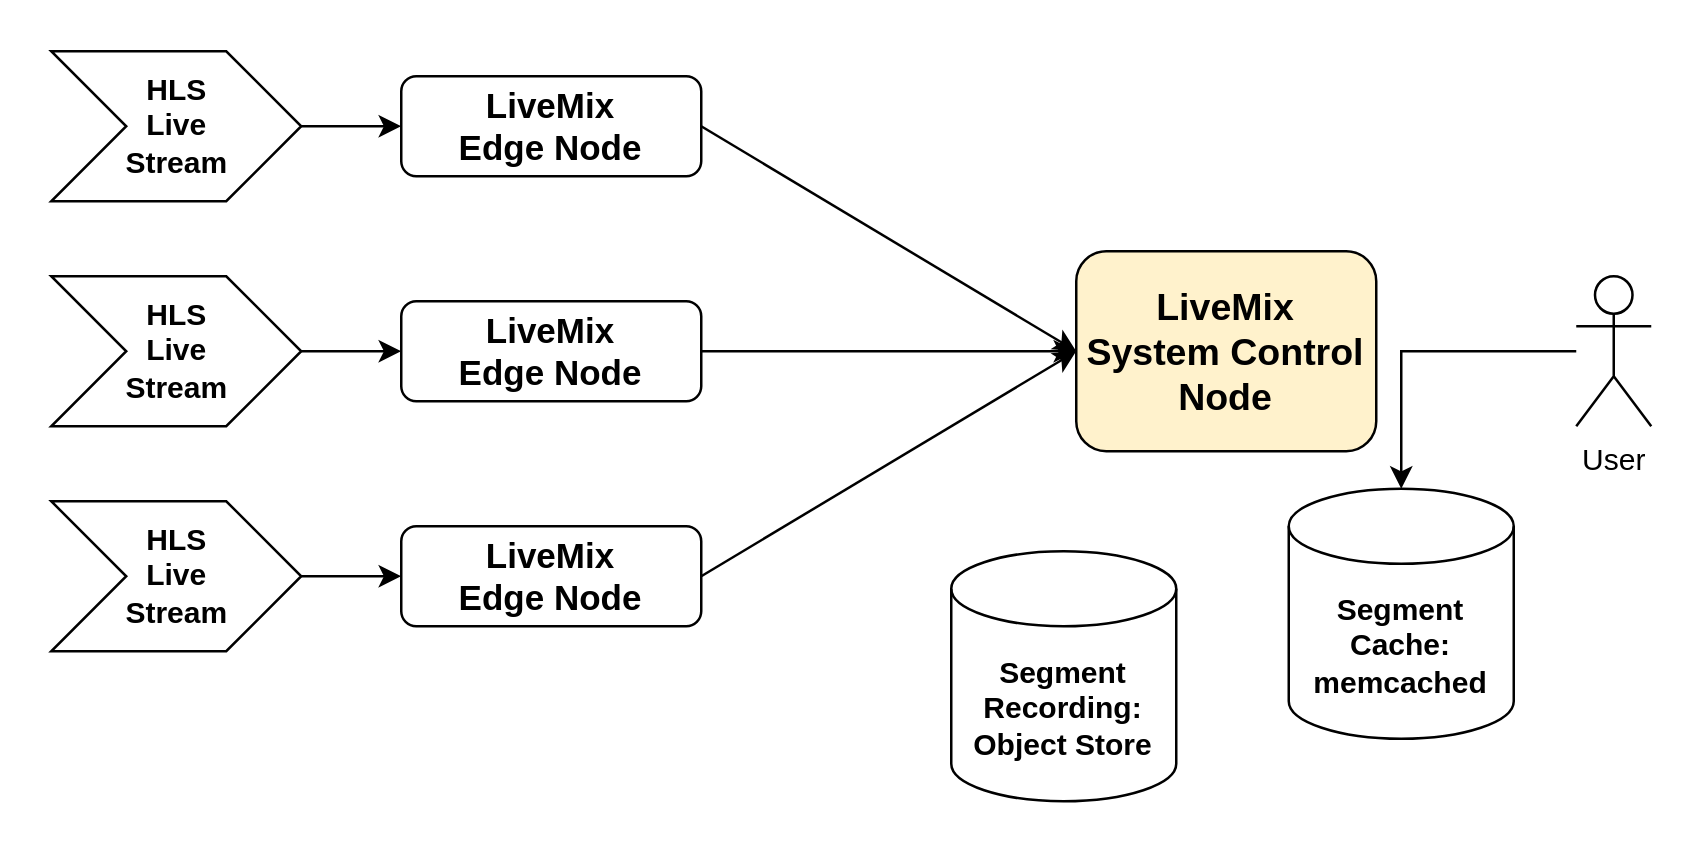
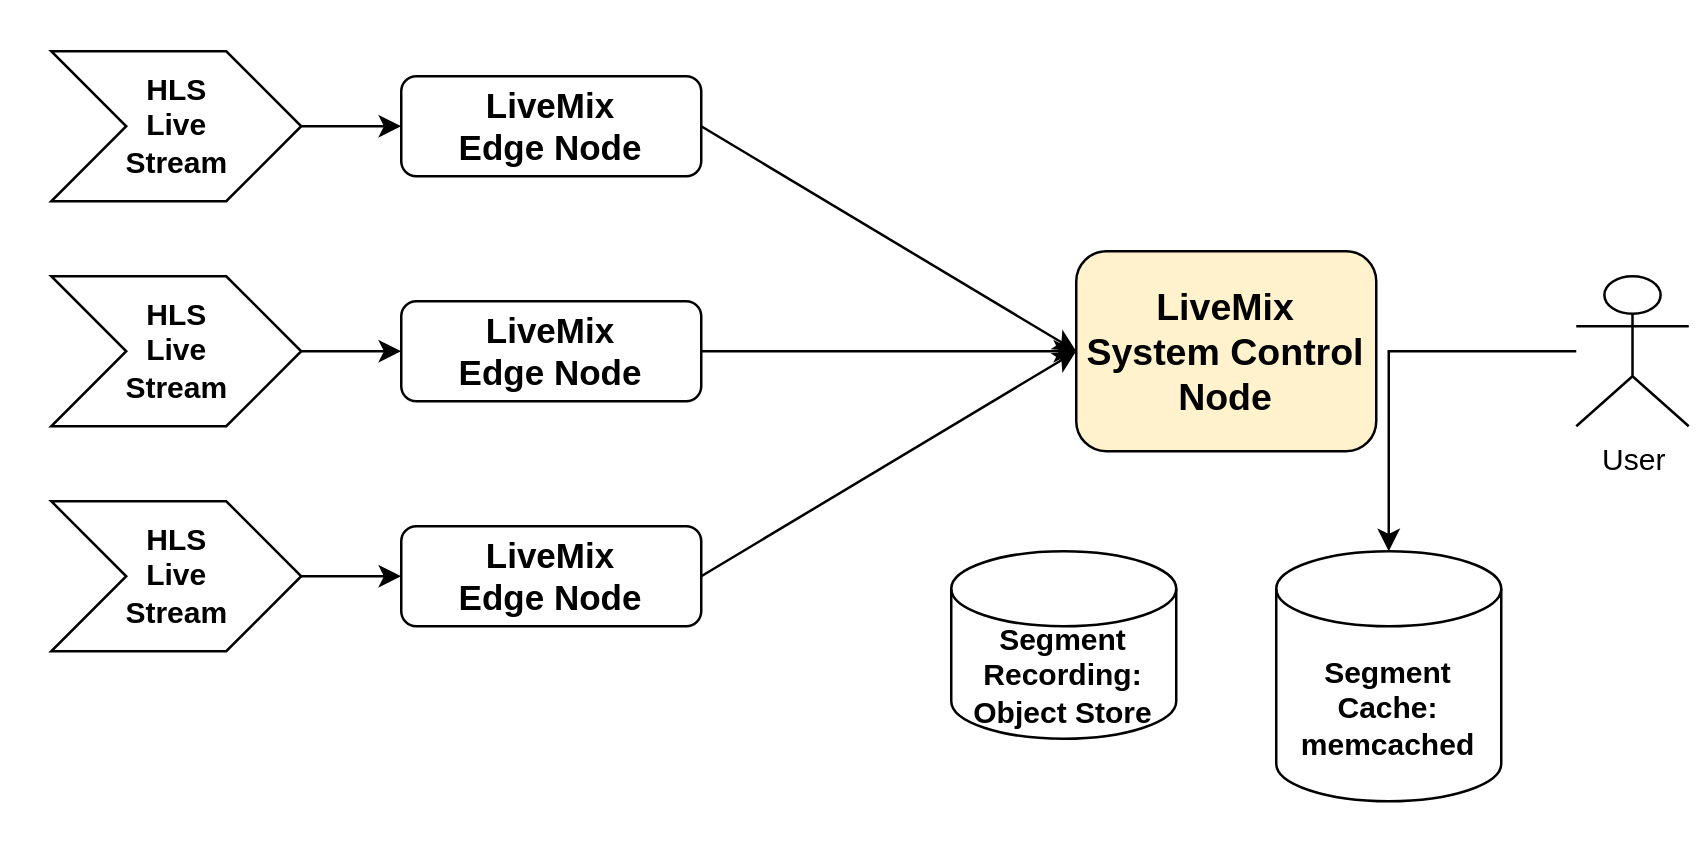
node "User": size 75x150 -> 113x150
node "Segment Cache: memcached": moved (1401, 614) -> (1389, 676)
node "Segment Recording: Object Store": size 225x250 -> 225x188
